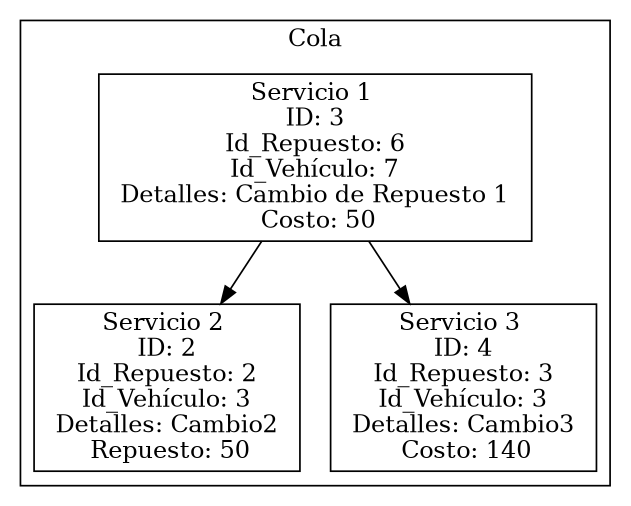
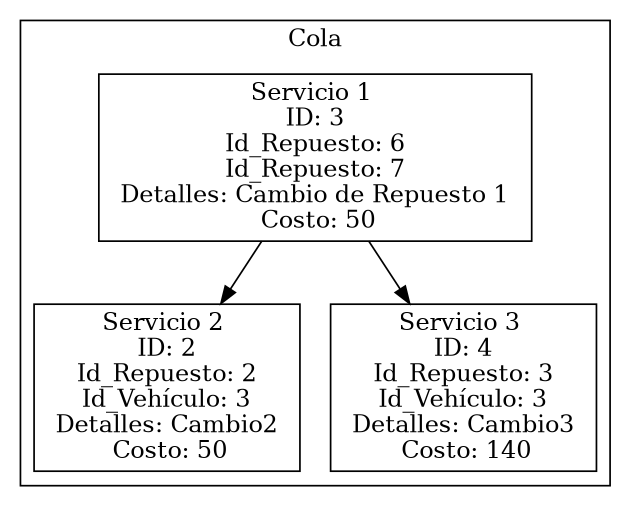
node "Servicio 1": text "Id_Vehículo: 7" -> "Id_Repuesto: 7"
node "Servicio 2": text "Repuesto: 50" -> "Costo: 50"
